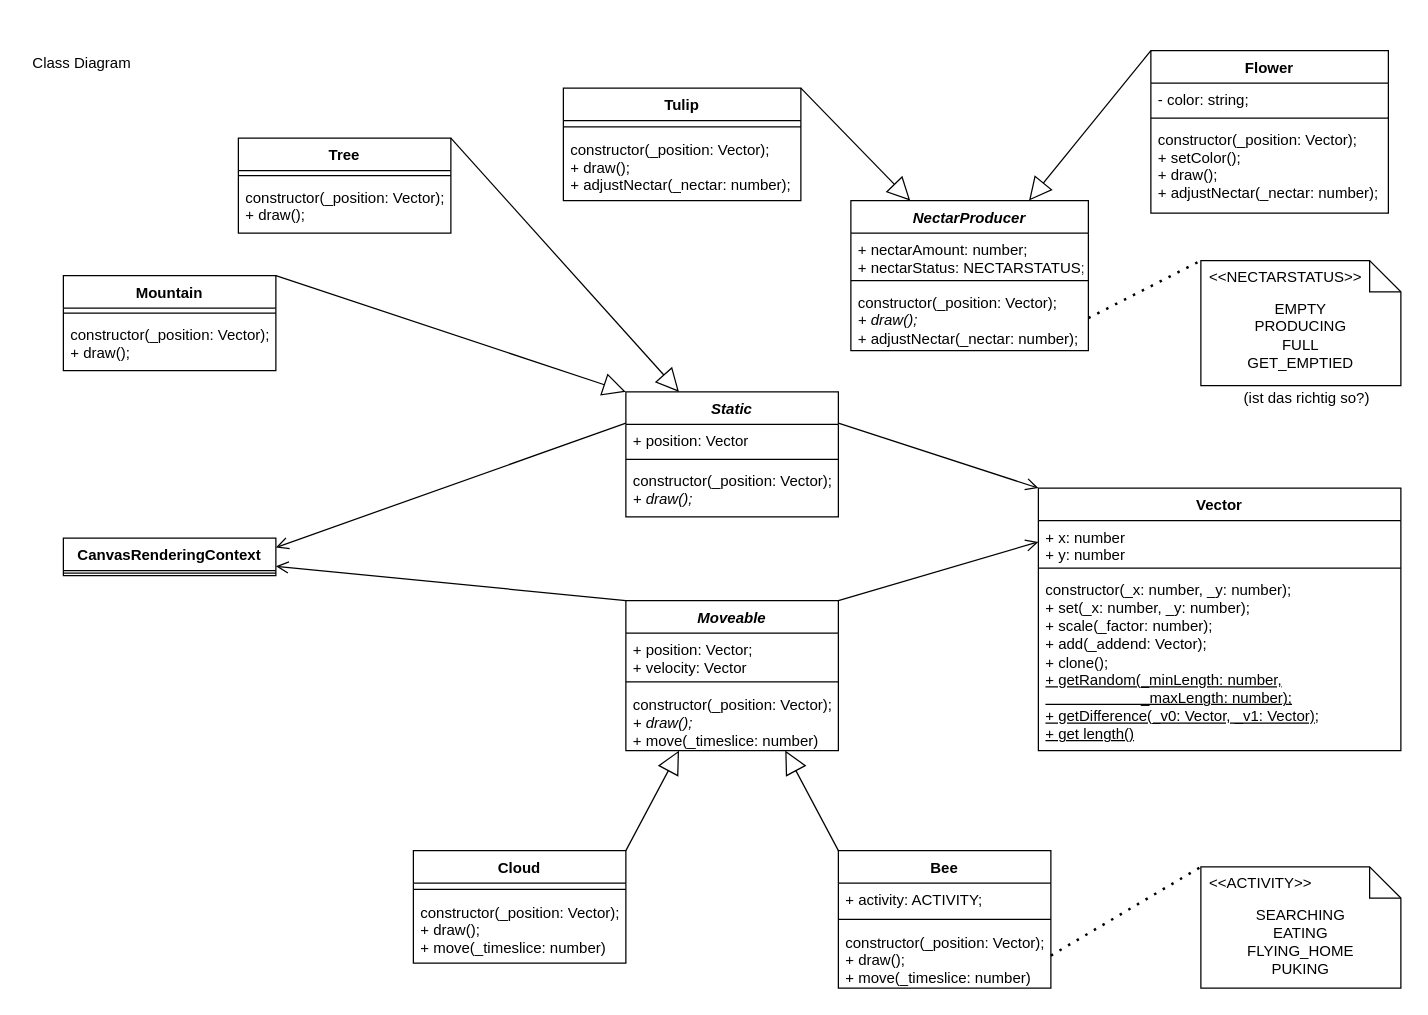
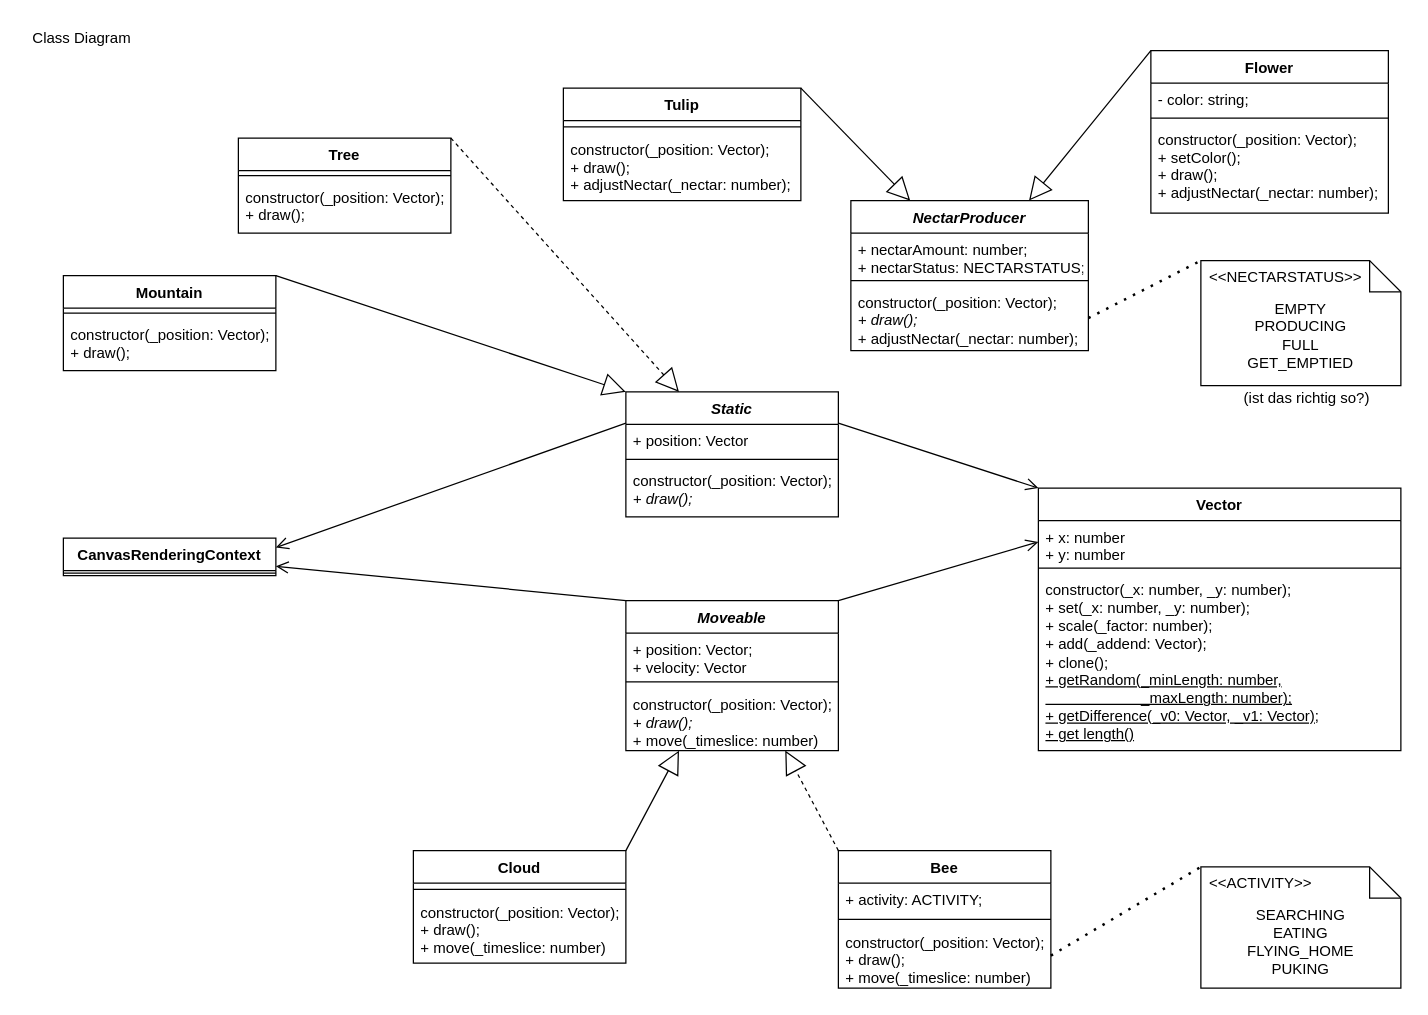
node "Class Diagram": moved (82, 63) -> (82, 38)
edge "Tree" -> "Static": style solid -> dashed
edge "Bee" -> "Moveable": style solid -> dashed
